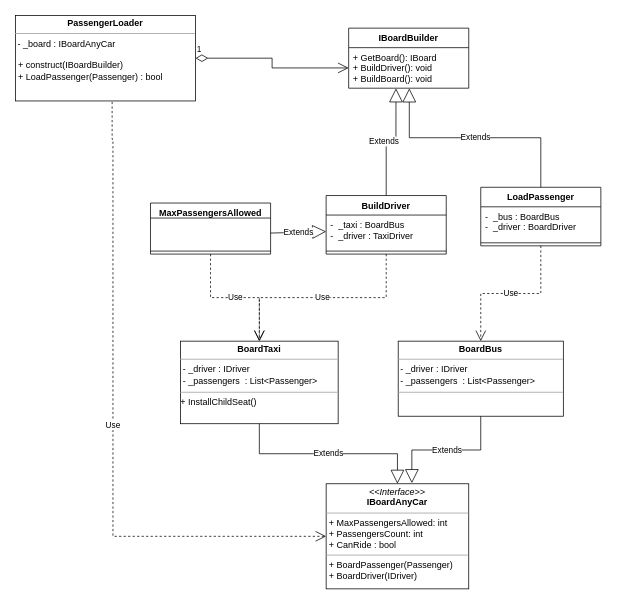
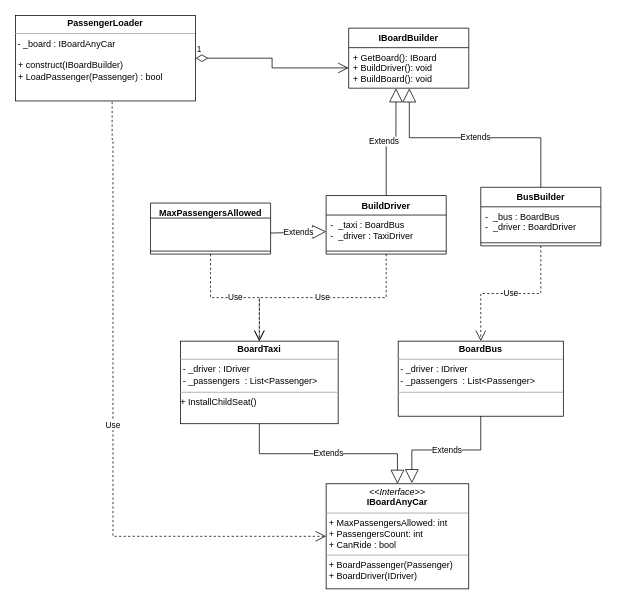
node "LoadPassenger": label "LoadPassenger" -> "BusBuilder"
